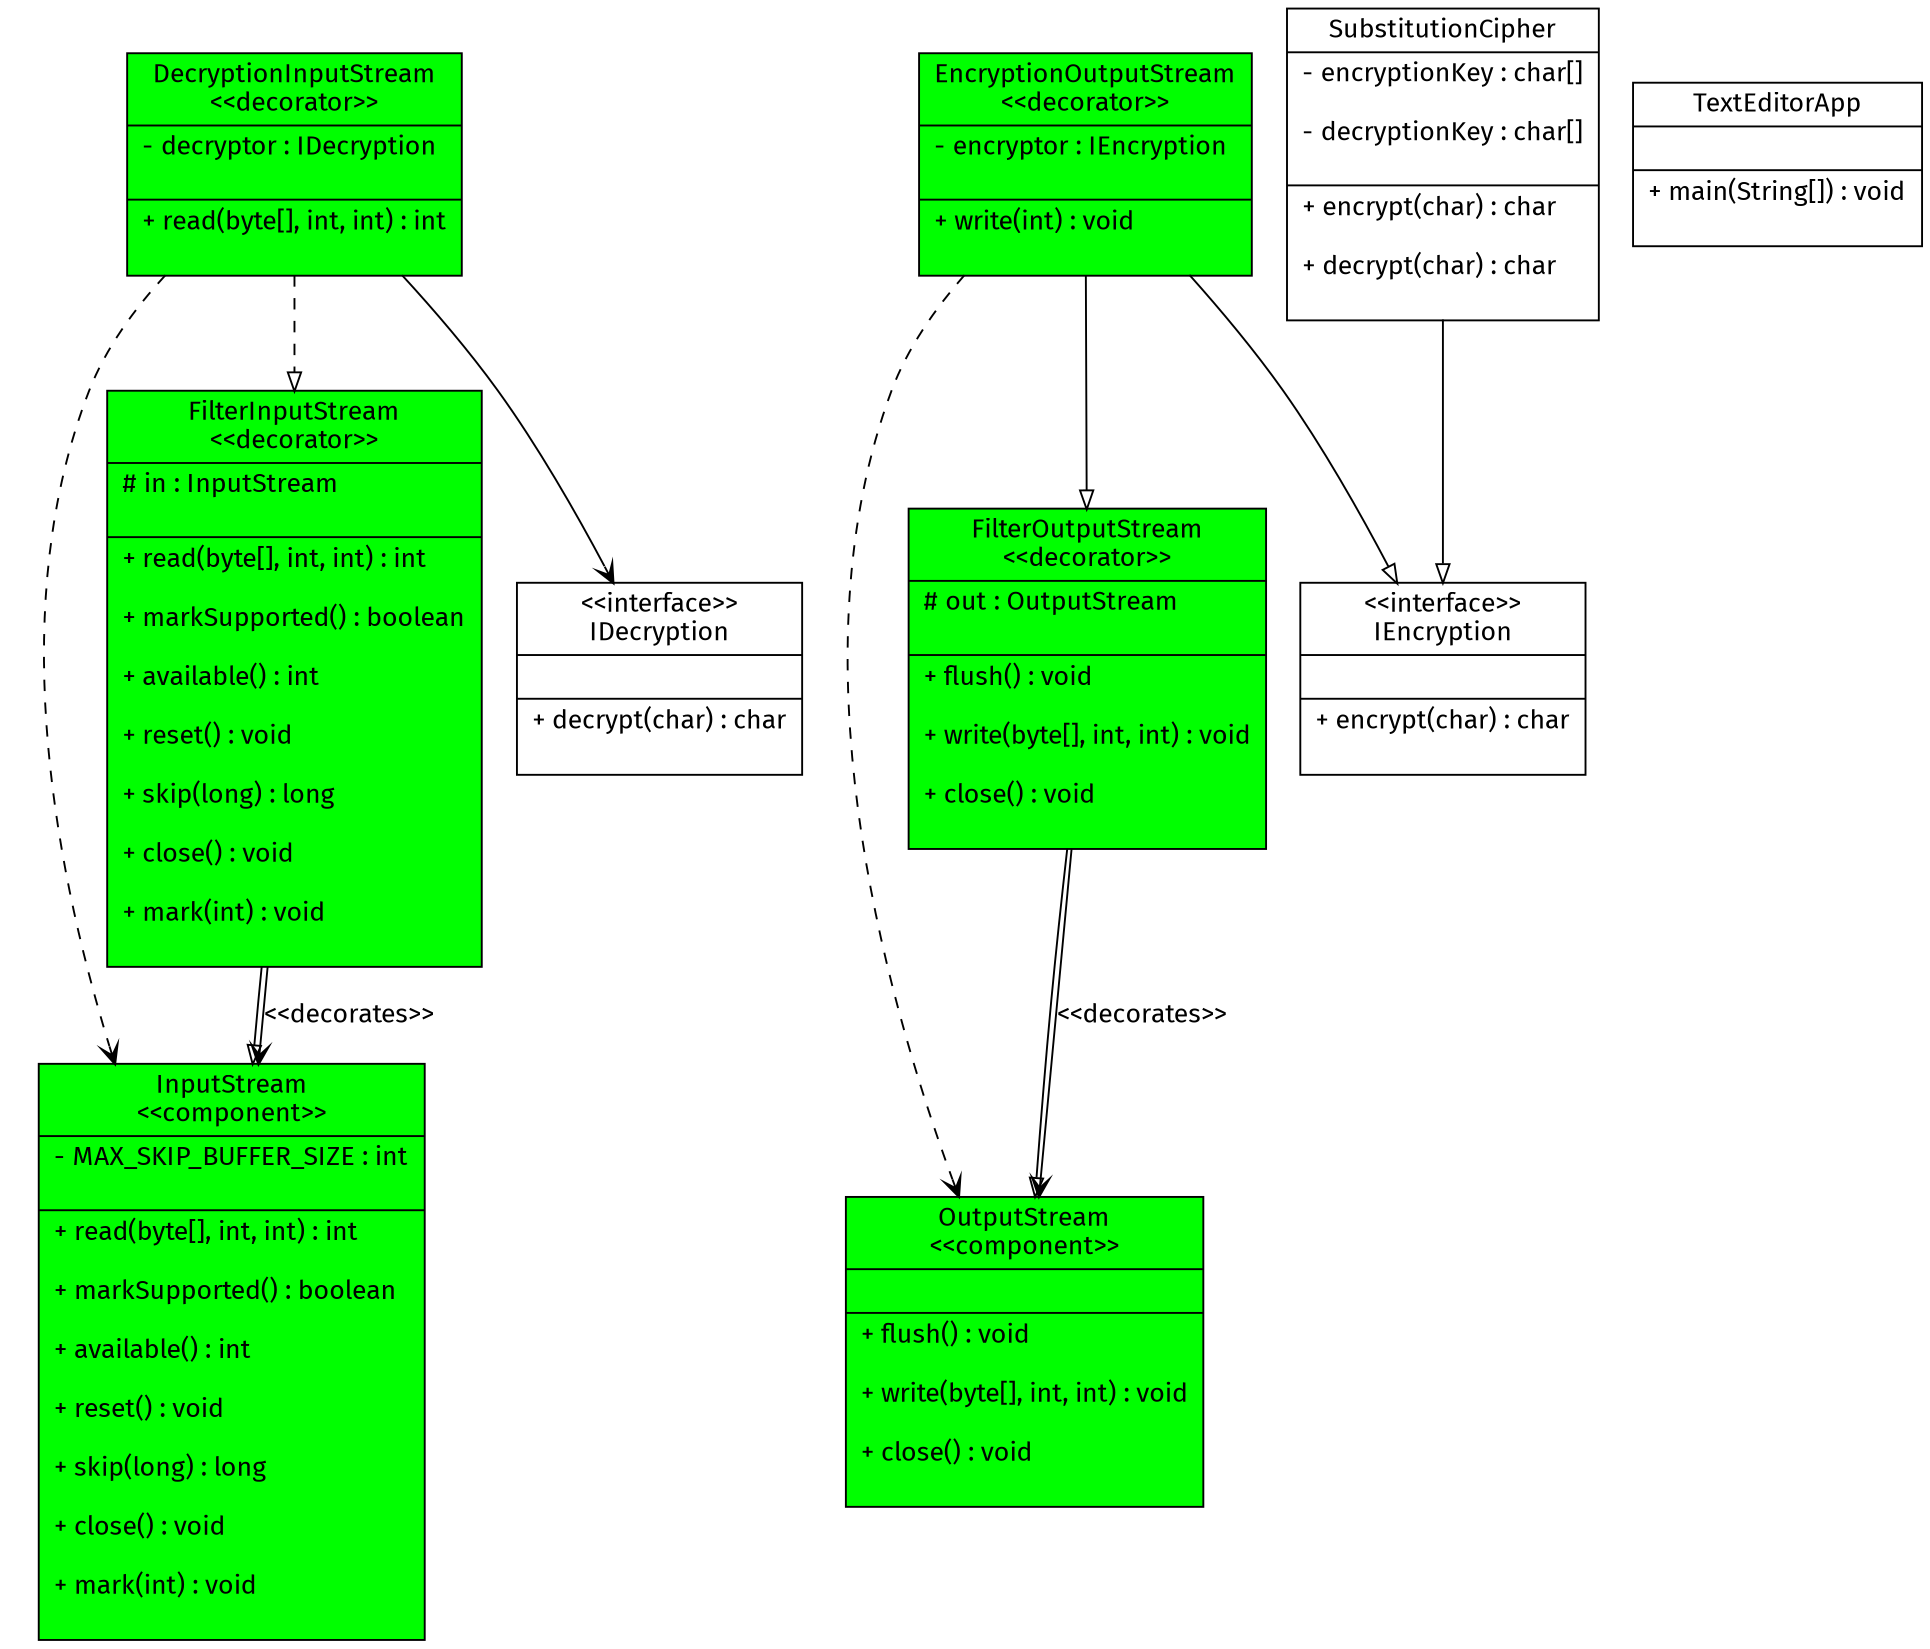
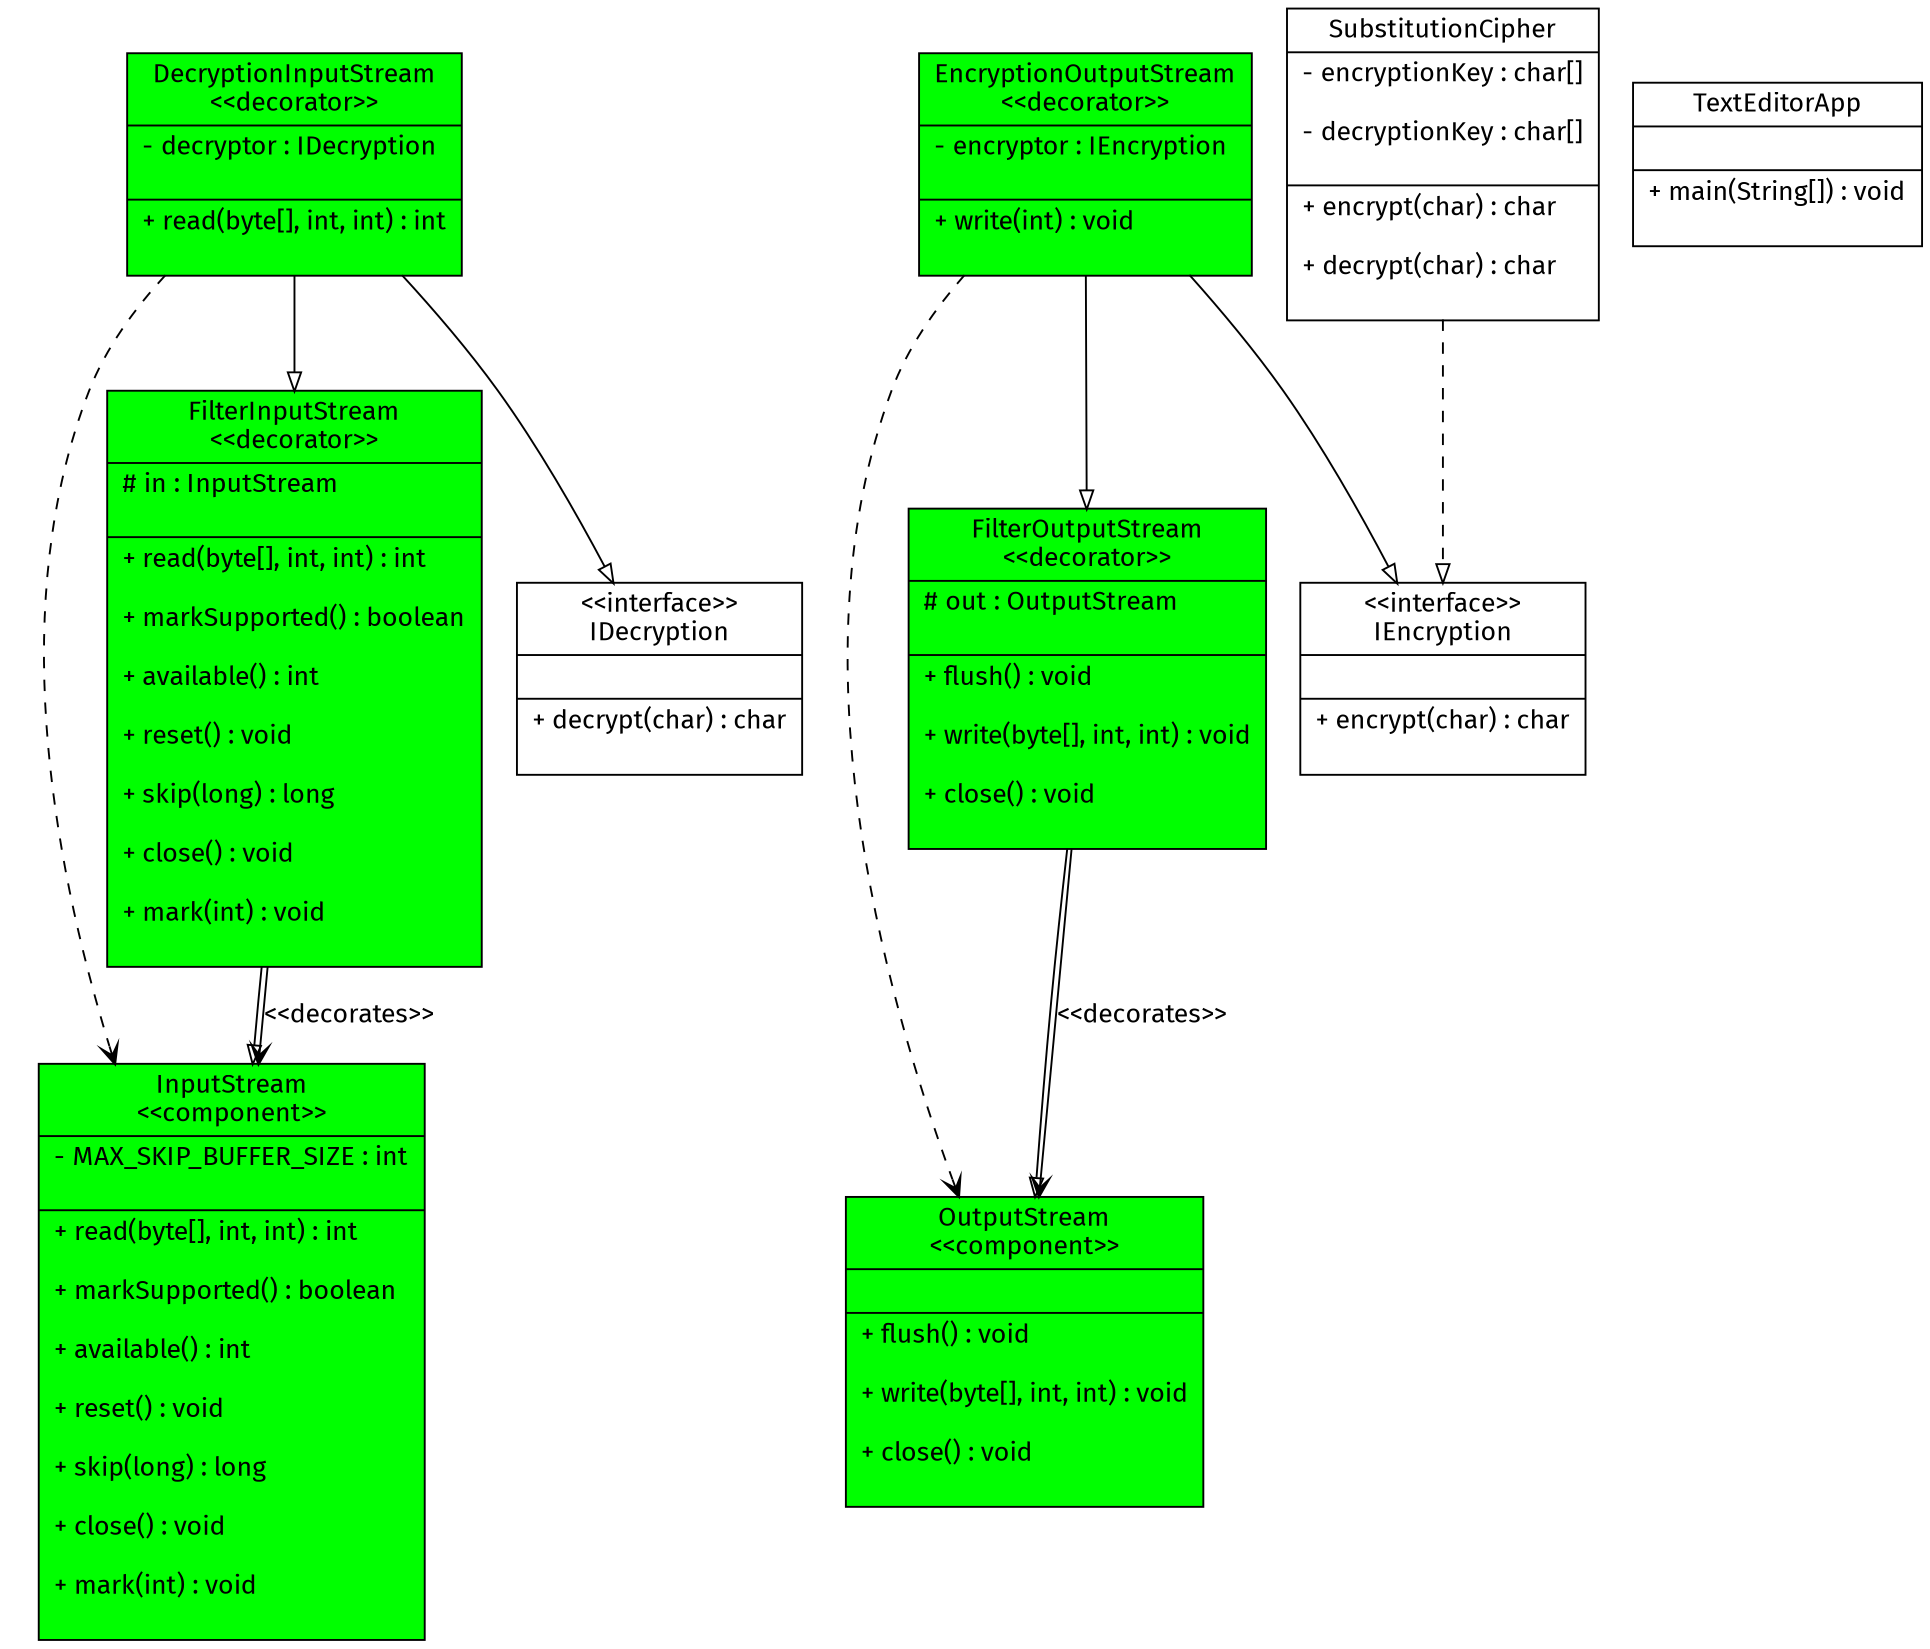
edge "DecryptionInputStream" -> "FilterInputStream": style dashed -> solid
edge "DecryptionInputStream" -> "IDecryption": arrowhead vee -> empty
edge "SubstitutionCipher" -> "IEncryption": style solid -> dashed
